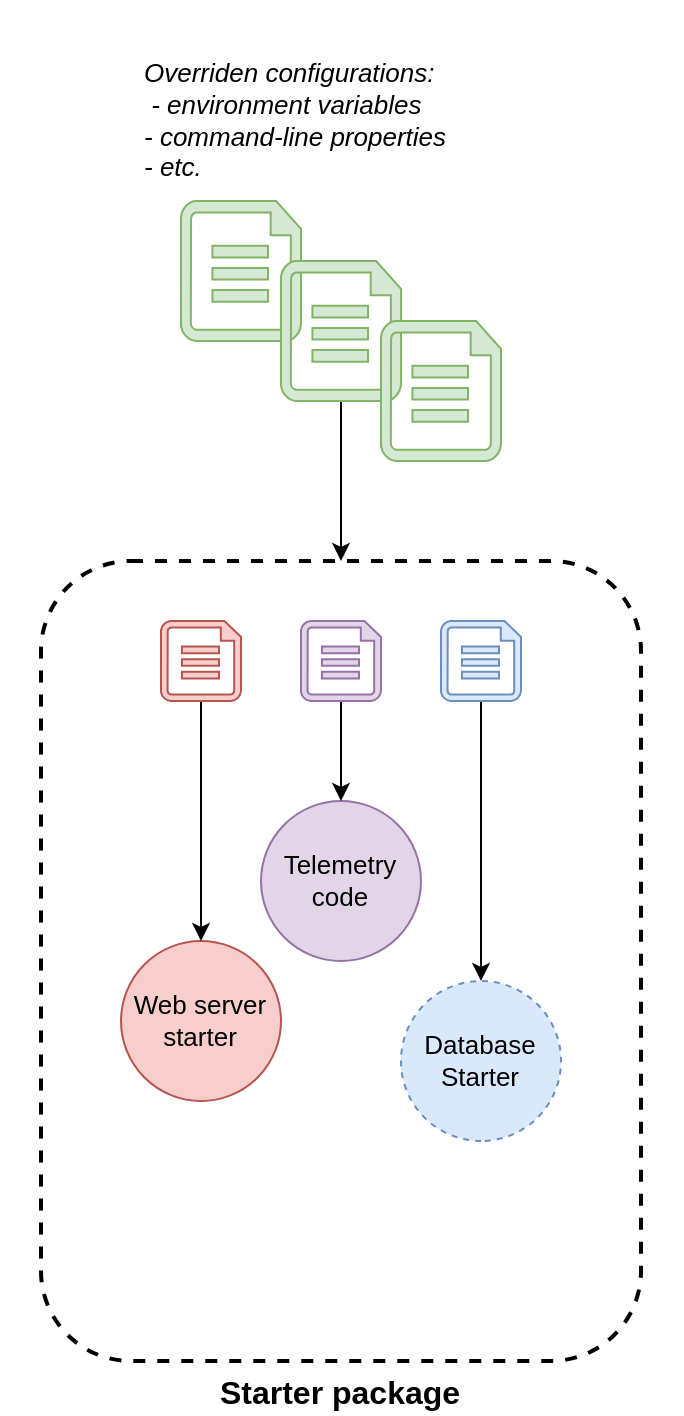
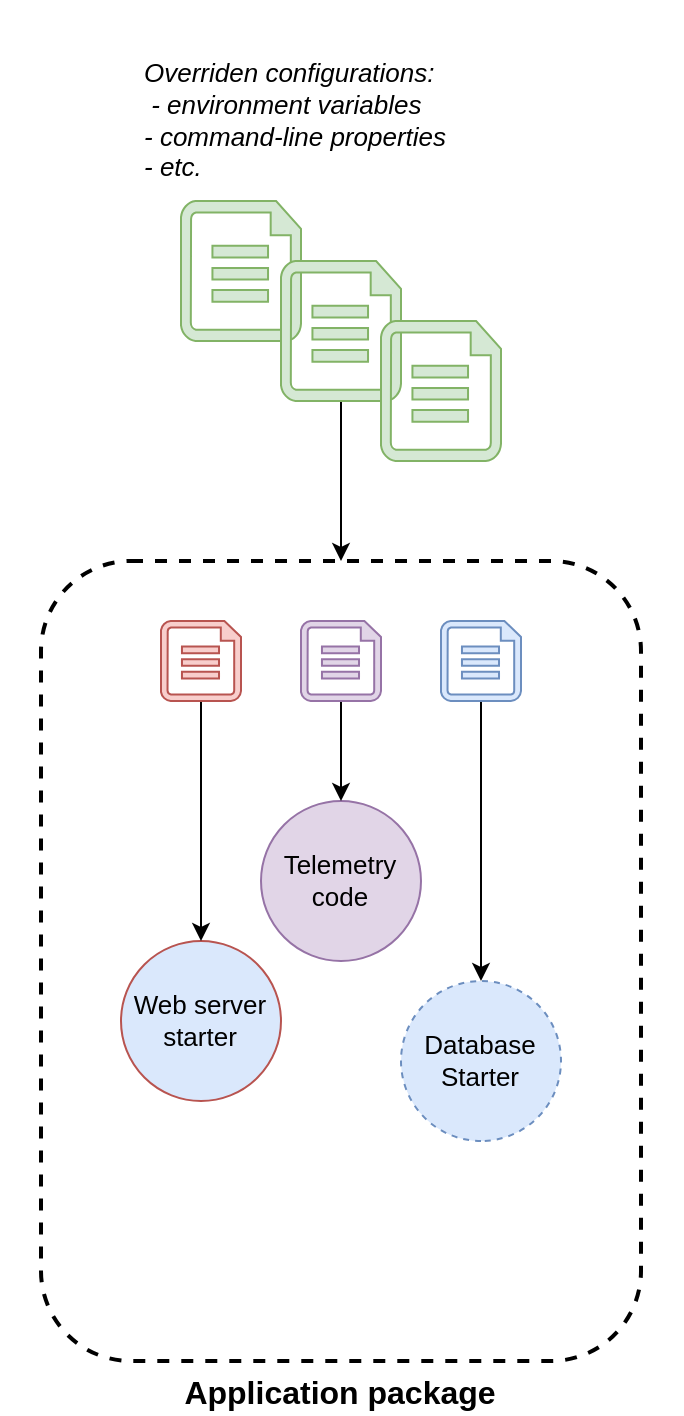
node "Web server starter": fillcolor #f8cecc -> #dae8fc
node "Starter package": label "Starter package" -> "Application package"
